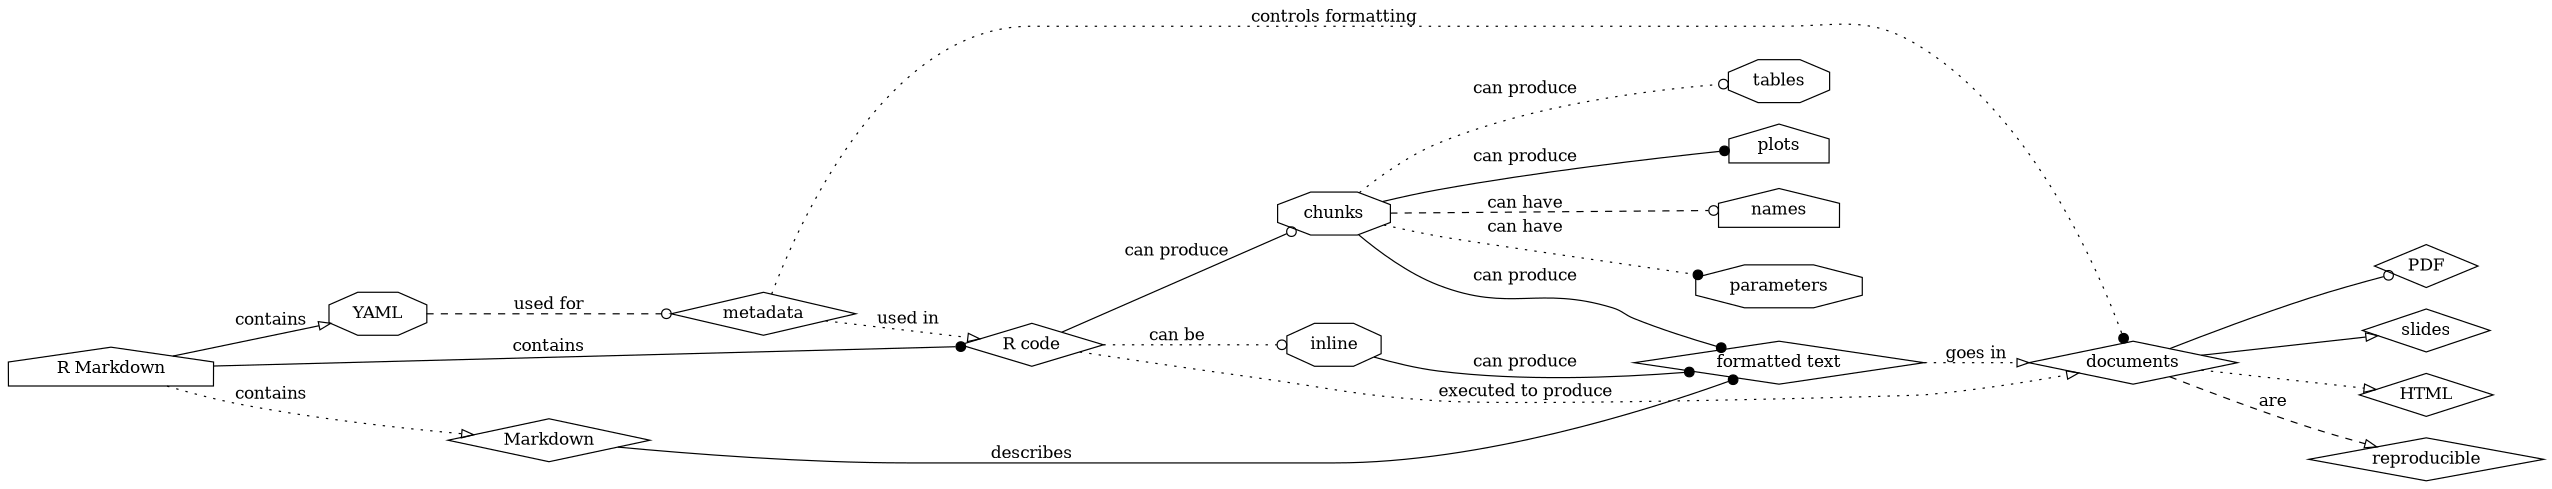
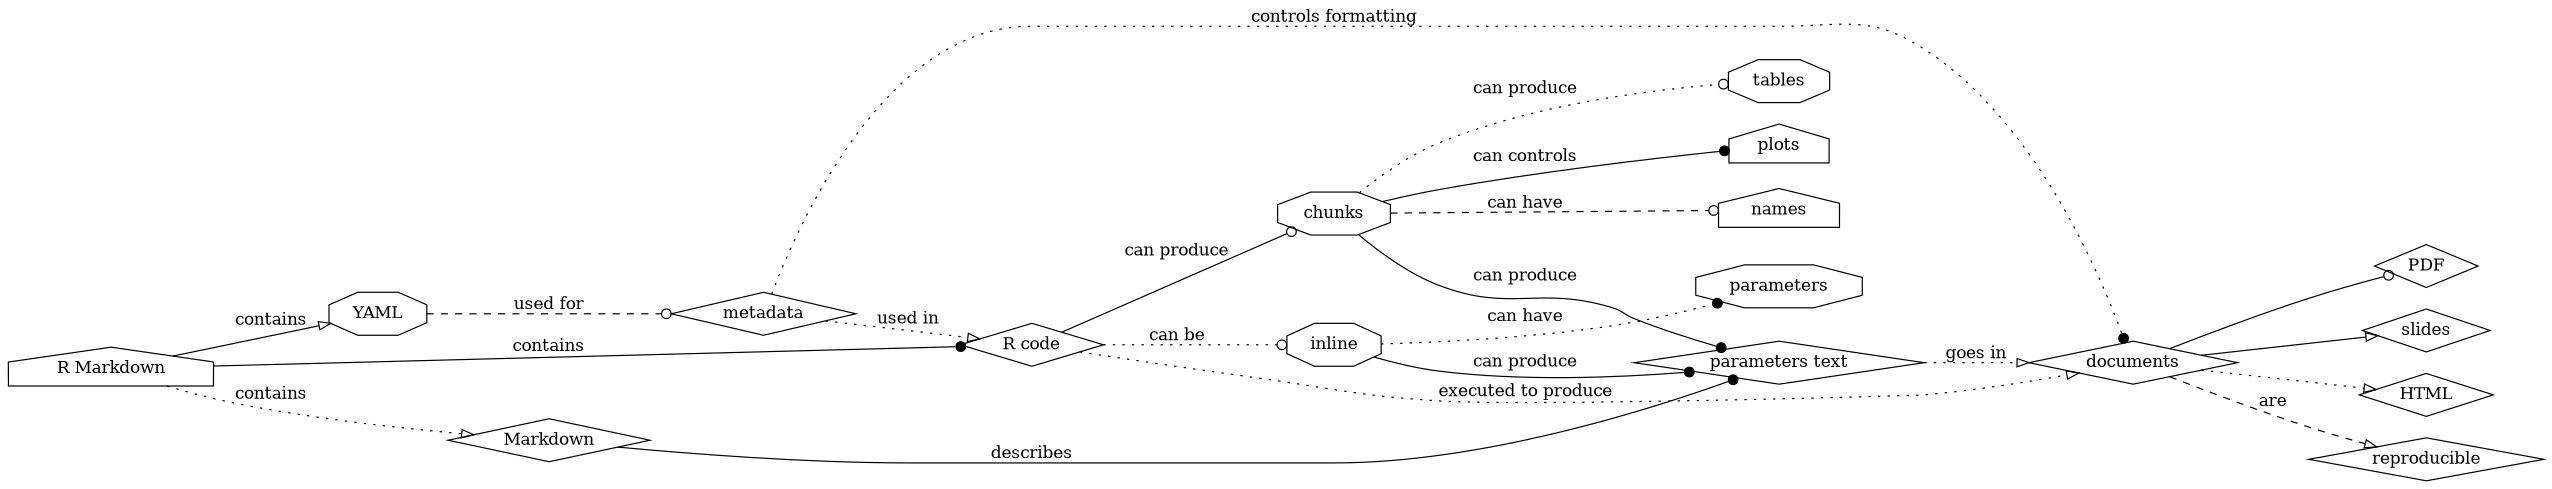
edge "chunks" -> "plots": label "can produce" -> "can controls"
edge "chunks" -> "parameters": now "inline" -> "parameters"
node "formatted text": label "formatted text" -> "parameters text"
